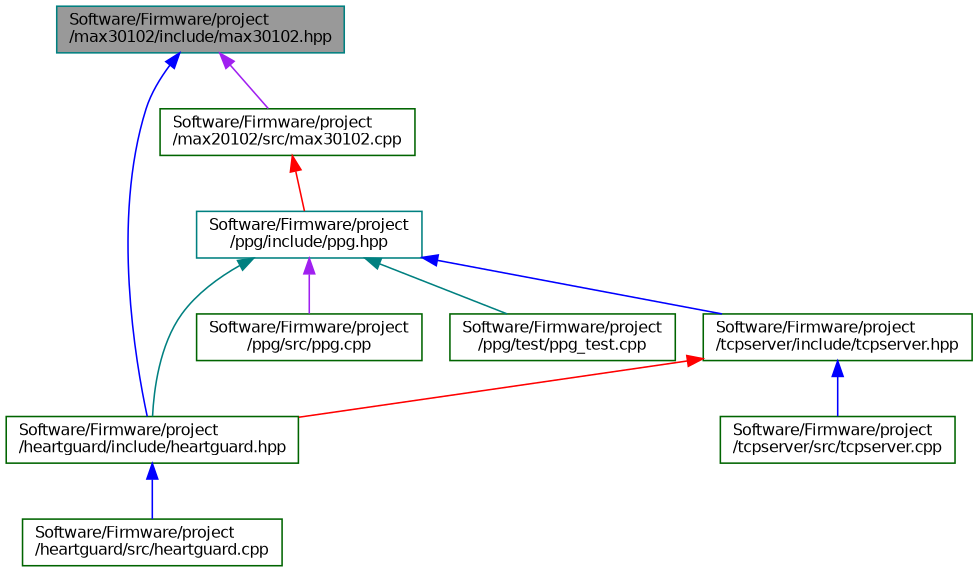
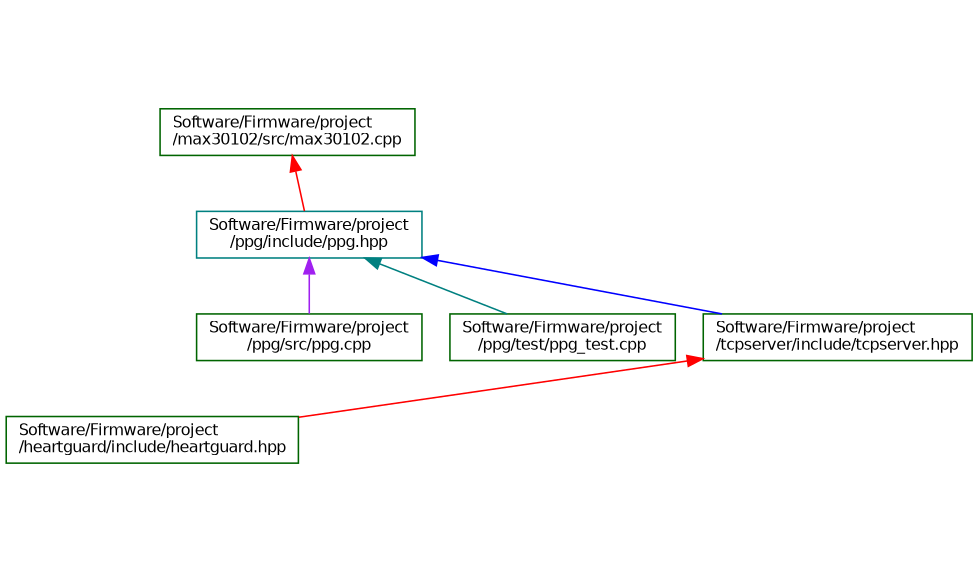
node "Software/Firmware/project /max30102/include/max30102.hpp": removed
node "Software/Firmware/project /max20102/src/max30102.cpp": label "Software/Firmware/project /max20102/src/max30102.cpp" -> "Software/Firmware/project /max30102/src/max30102.cpp"
edge "Software/Firmware/project /heartguard/include/heartguard.hpp" -> "Software/Firmware/project /ppg/include/ppg.hpp": removed
node "Software/Firmware/project /tcpserver/src/tcpserver.cpp": removed
node "Software/Firmware/project /heartguard/src/heartguard.cpp": removed
